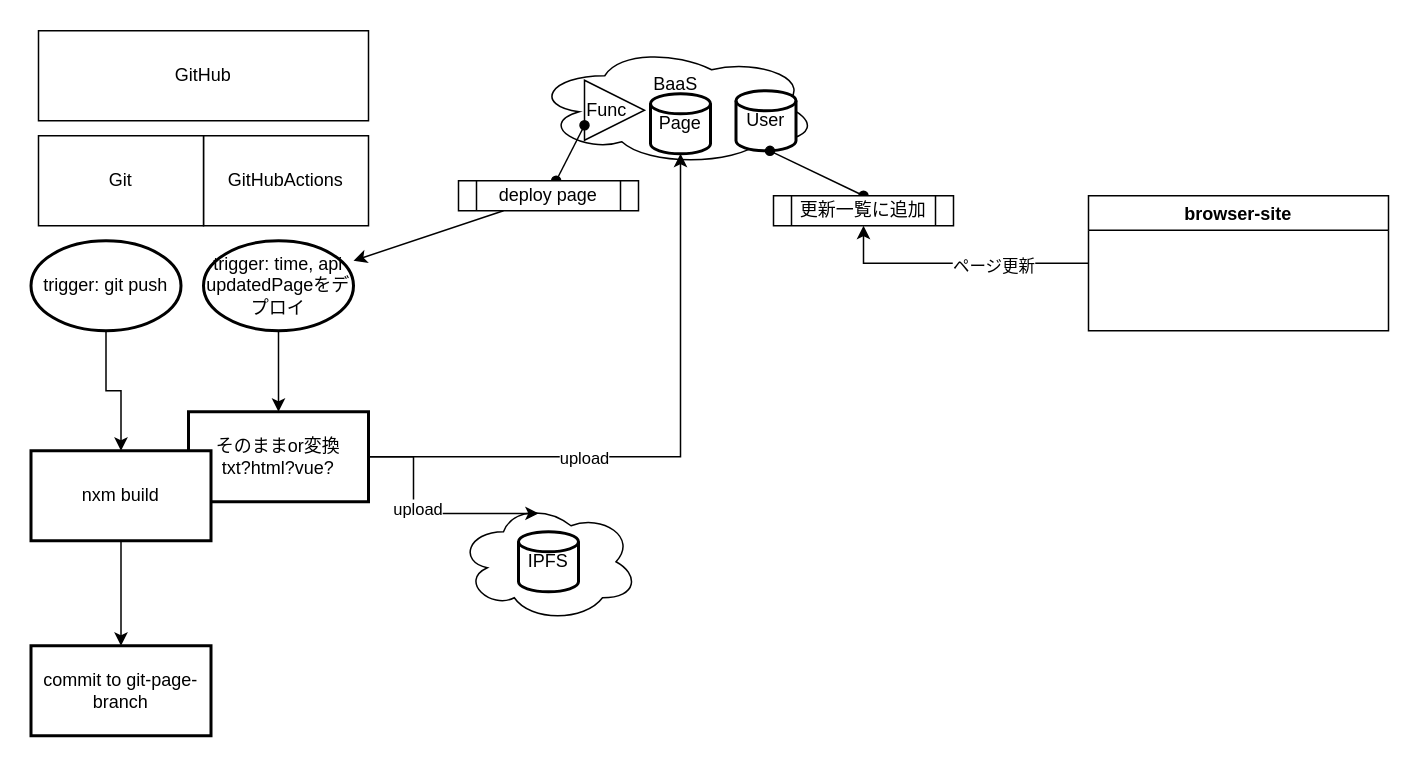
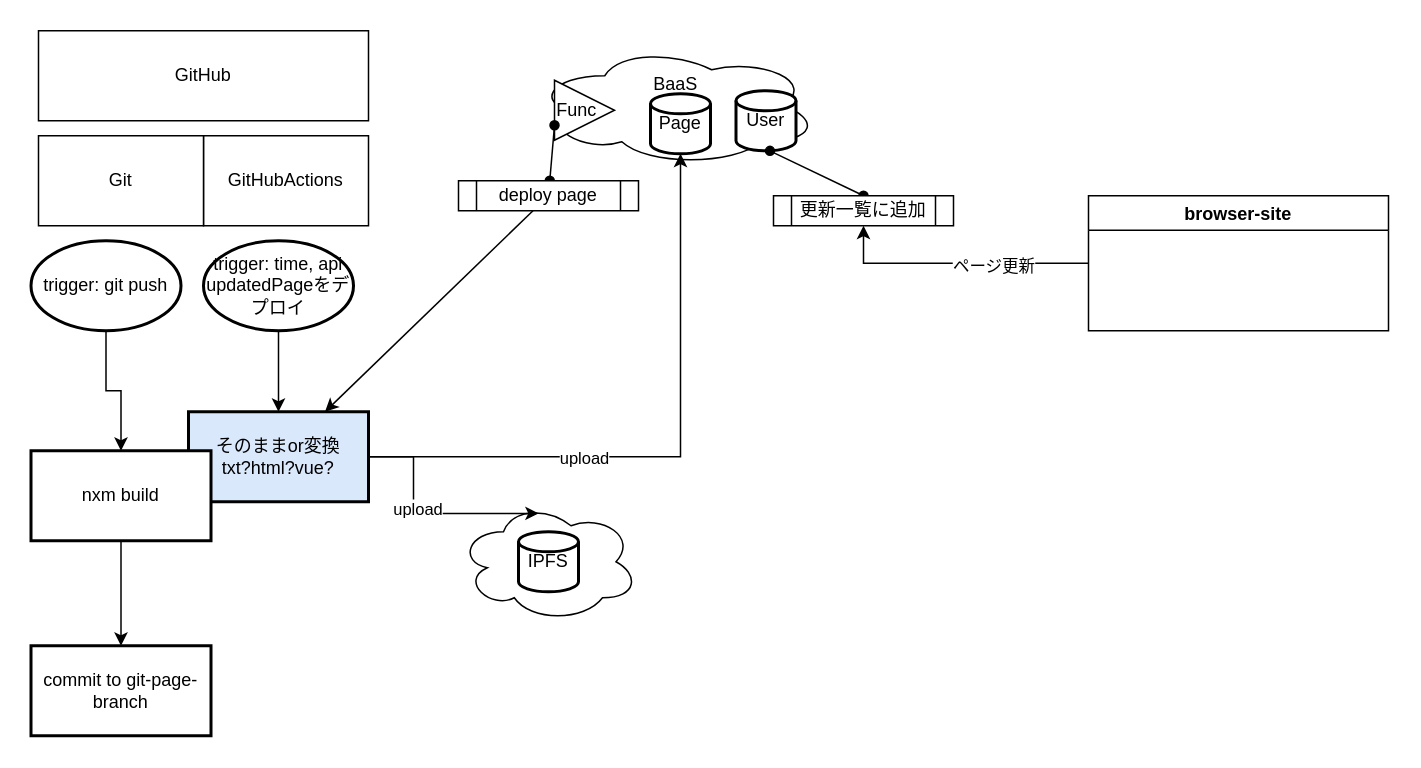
node "Func": moved (614, 110) -> (584, 110)
edge "deploy page" -> "trigger: time, api updatedPageをデプロイ": now "deploy page" -> "そのままor変換 txt?html?vue?"
node "そのままor変換 txt?html?vue?": fillcolor #ffffff -> #dae8fc
